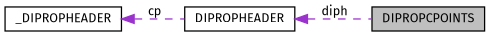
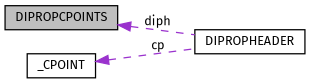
node "_DIPROPHEADER": label "_DIPROPHEADER" -> "_CPOINT"
edge "DIPROPCPOINTS" -> "DIPROPHEADER": reversed
